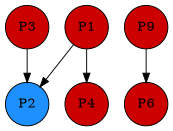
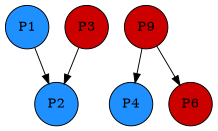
node "P1": fillcolor red3 -> dodgerblue
edge "P1" -> "P4": now "P9" -> "P4"
node "P4": fillcolor red3 -> dodgerblue
